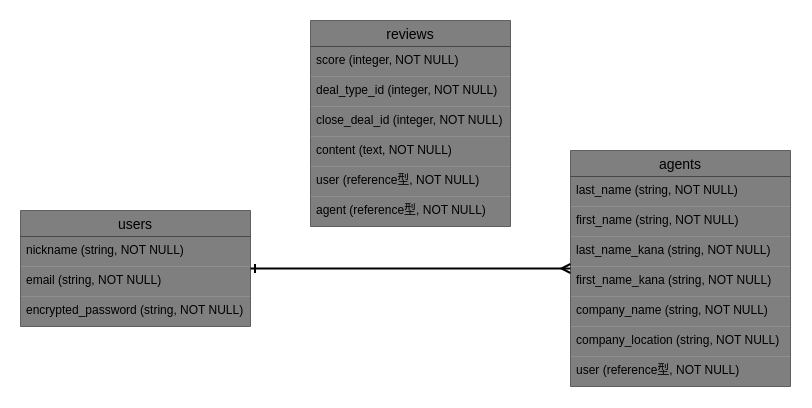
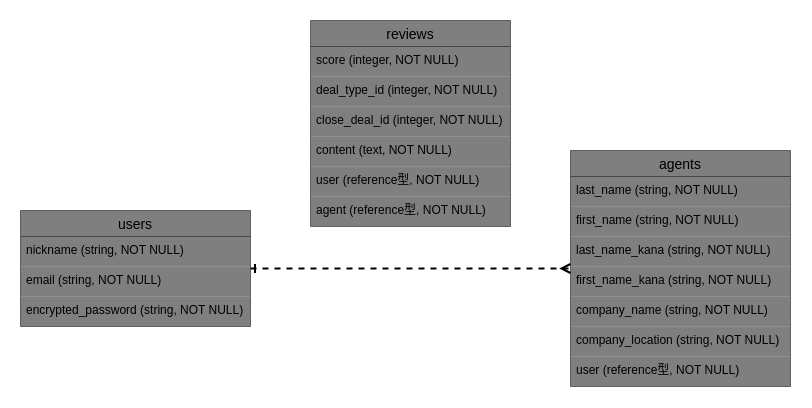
edge "users" -- "agents": style solid -> dashed
